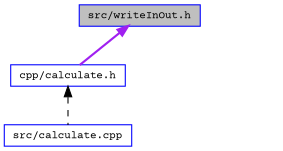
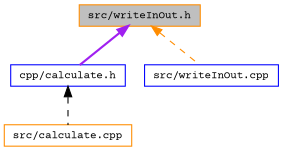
node "src/writeInOut.h": color blue -> darkorange
node "src/writeInOut.cpp": added
node "src/calculate.cpp": color blue -> darkorange
